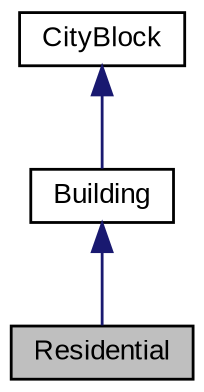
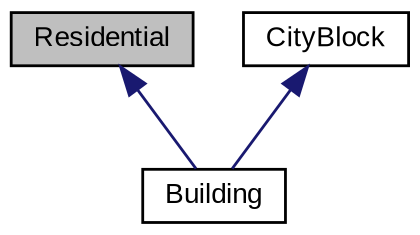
edge "Residential" -> "Building": reversed
